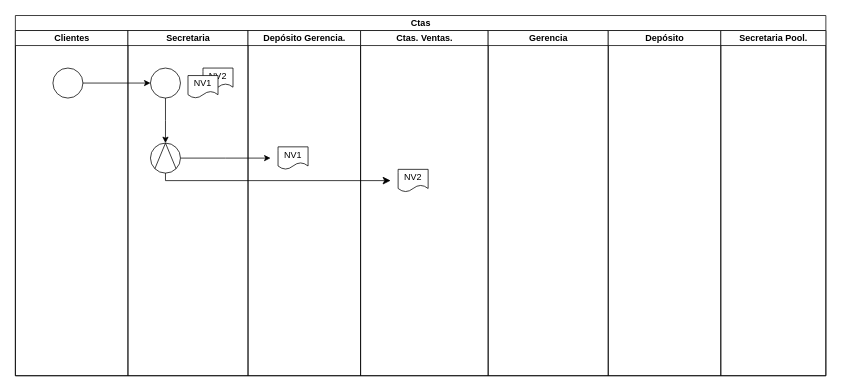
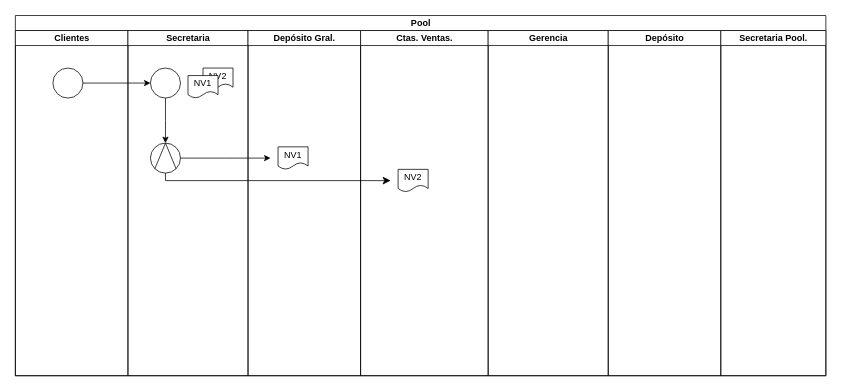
node "Ctas": label "Ctas" -> "Pool"
node "Depósito Gerencia.": label "Depósito Gerencia." -> "Depósito Gral."
